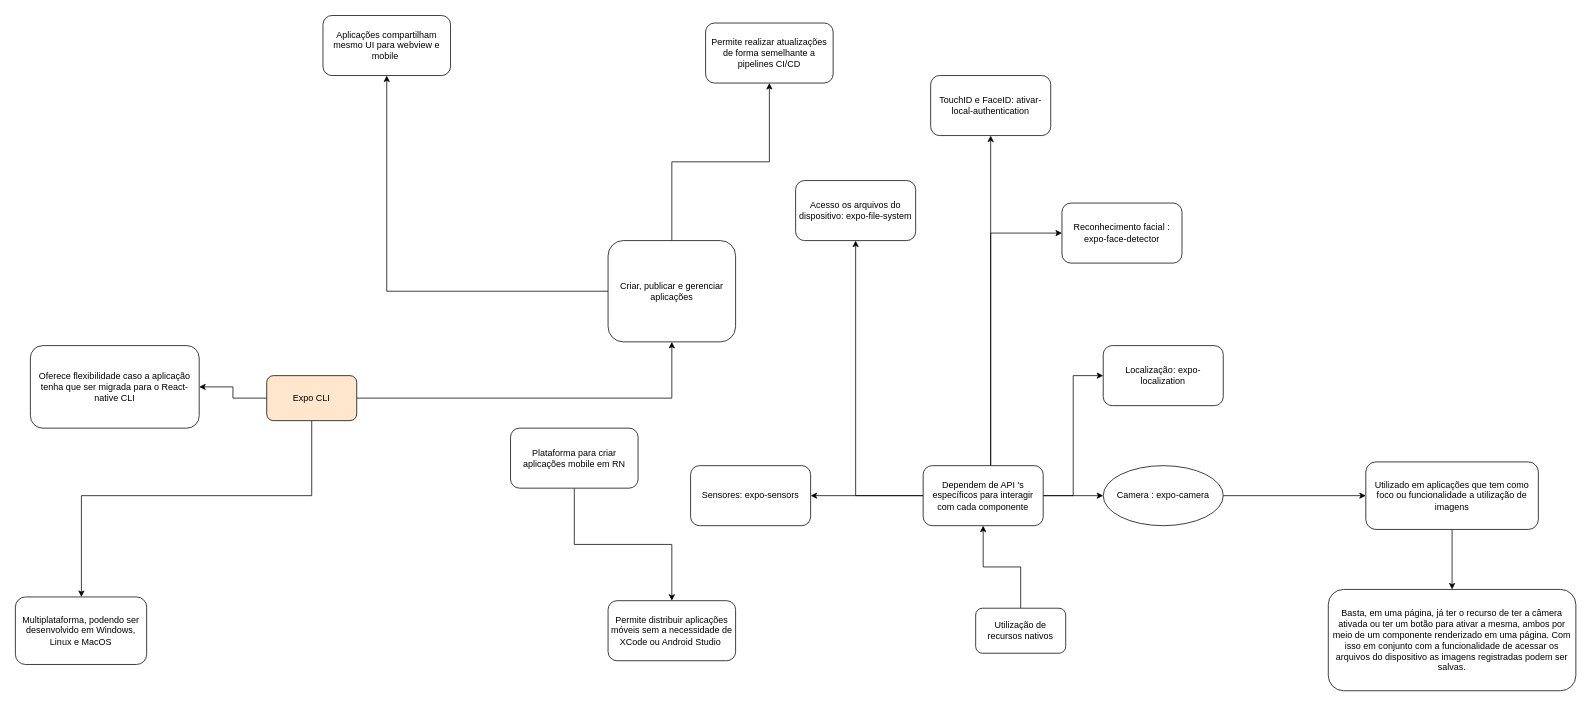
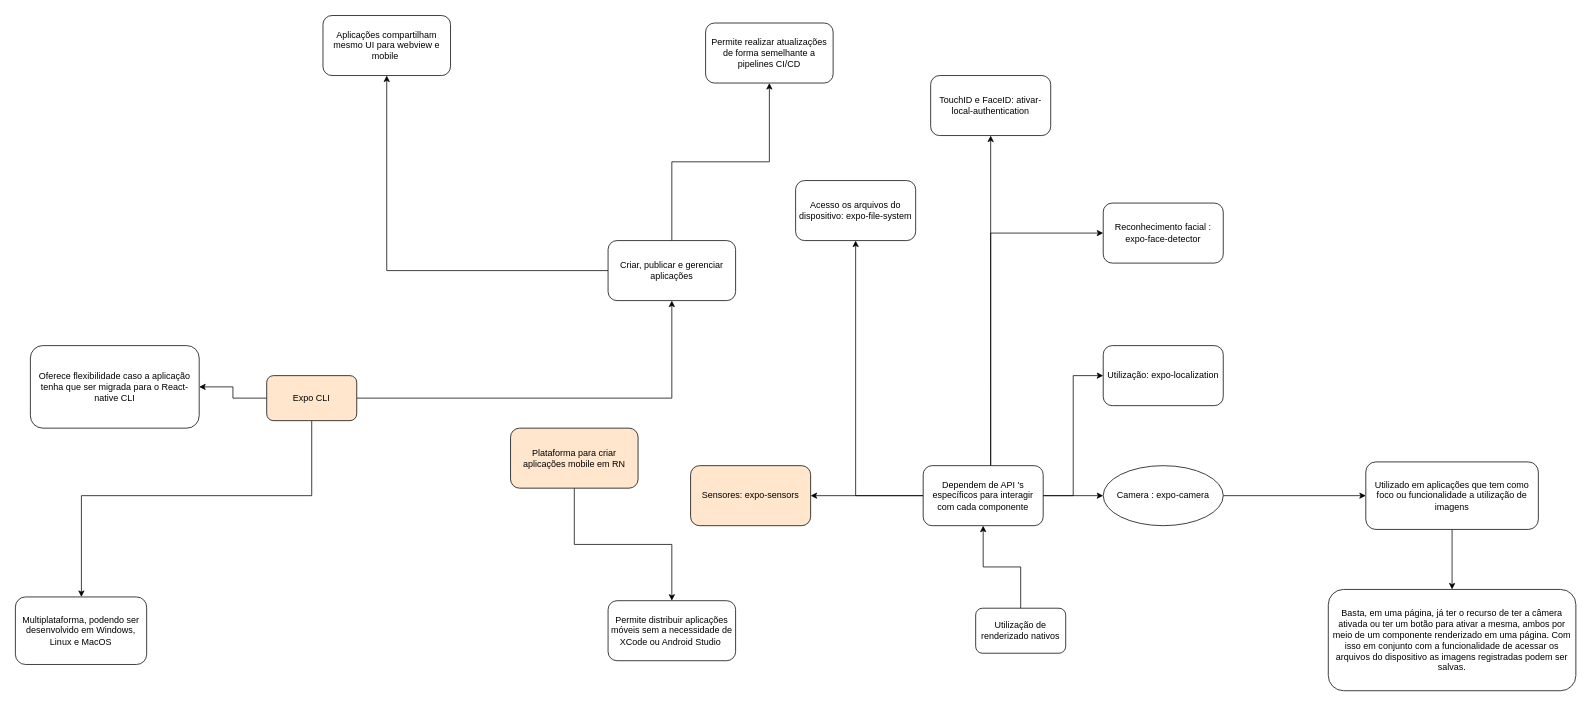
node "Reconhecimento facial : expo-face-detector": moved (1122, 233) -> (1163, 233)
node "Criar, publicar e gerenciar aplicações": size 128x101 -> 128x60
node "Localização: expo-localization": label "Localização: expo-localization" -> "Utilização: expo-localization"
node "Plataforma para criar aplicações mobile em RN": fillcolor #ffffff -> #ffe6cc
node "Sensores: expo-sensors": fillcolor #ffffff -> #ffe6cc
node "Utilização de recursos nativos": label "Utilização de recursos nativos" -> "Utilização de renderizado nativos"
